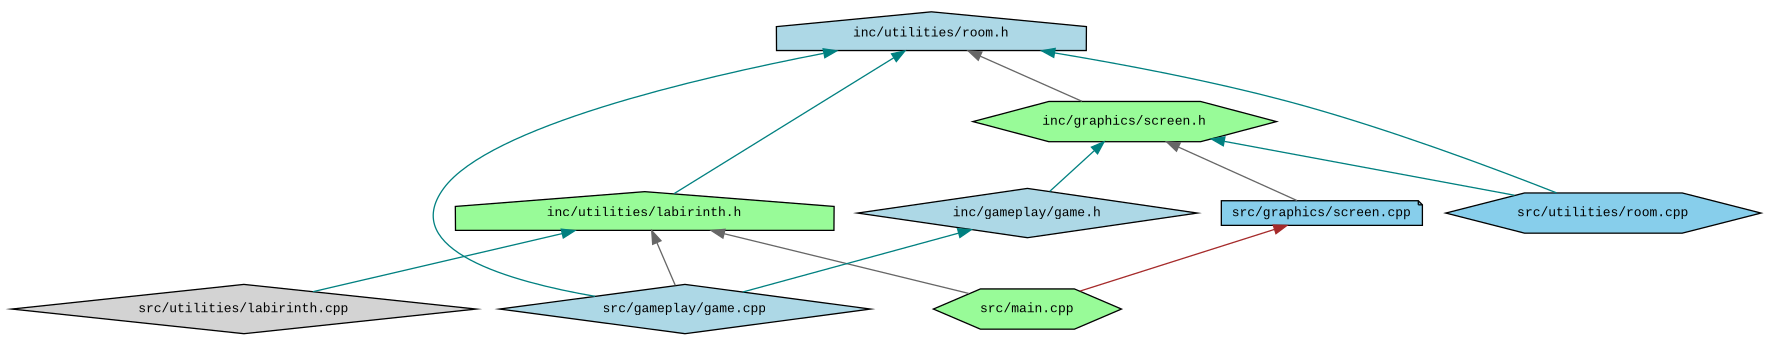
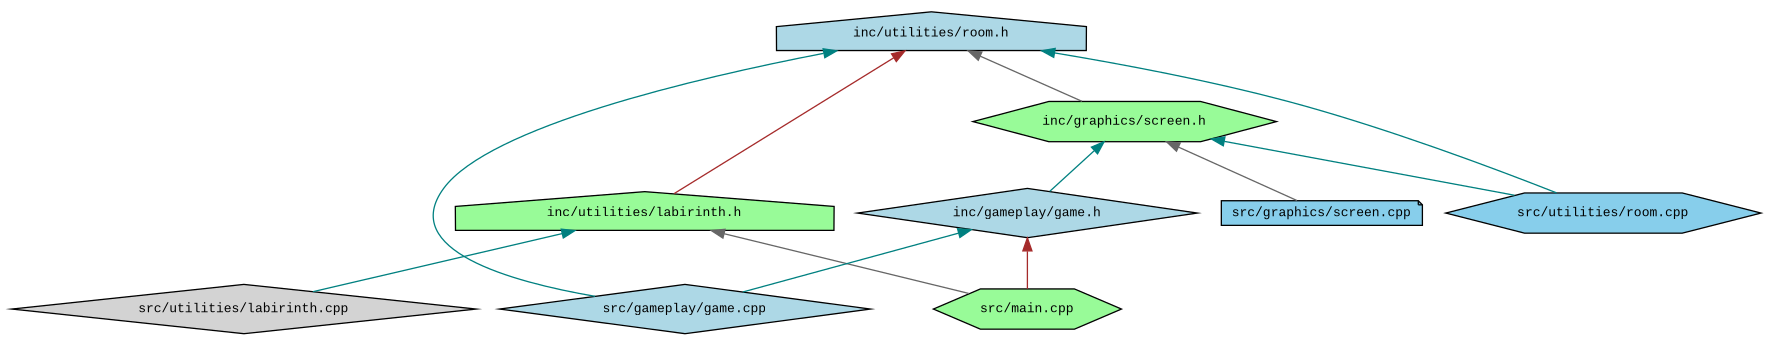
edge "inc/utilities/labirinth.h" -> "inc/utilities/room.h": color teal -> brown
edge "src/main.cpp" -> "src/graphics/screen.cpp": now "src/main.cpp" -> "inc/gameplay/game.h"
edge "src/gameplay/game.cpp" -> "inc/utilities/labirinth.h": removed
